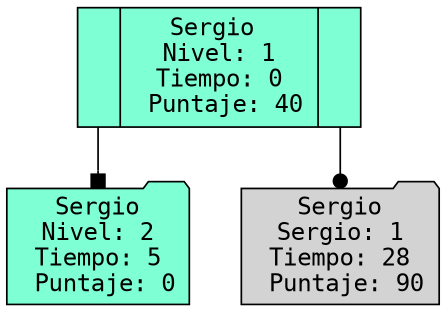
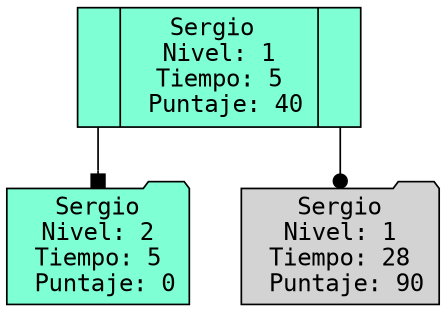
node "Sergio": text "Tiempo: 0" -> "Tiempo: 5"
node "Sergio Sergio: 1 Tiempo: 28 Puntaje: 90": label "Sergio Sergio: 1 Tiempo: 28 Puntaje: 90" -> "Sergio Nivel: 1 Tiempo: 28 Puntaje: 90"
